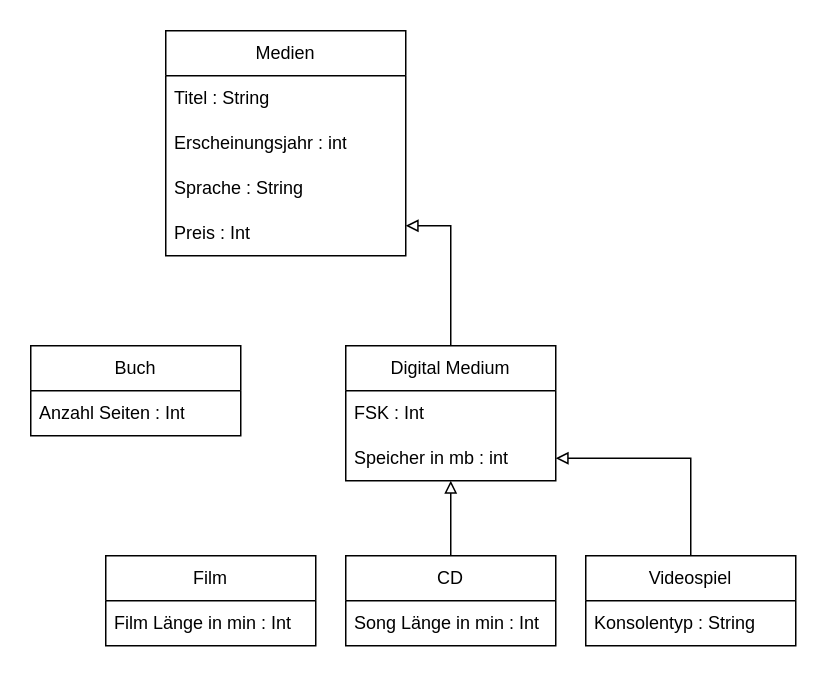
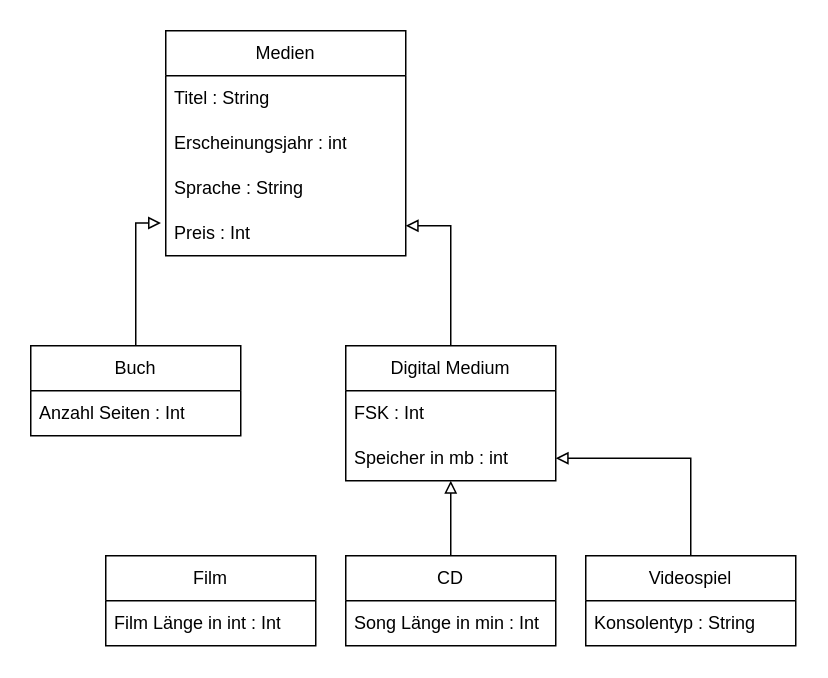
edge "Buch" -> "Preis : Int": added
node "Film Länge in min : Int": label "Film Länge in min : Int" -> "Film Länge in int : Int"
